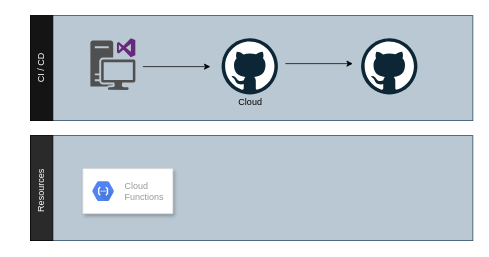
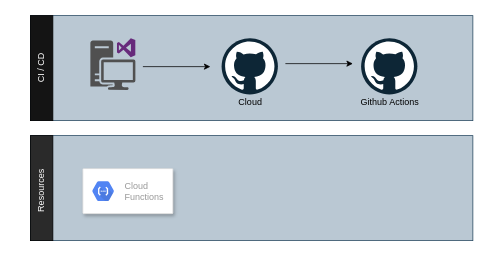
node "Github Actions": added
